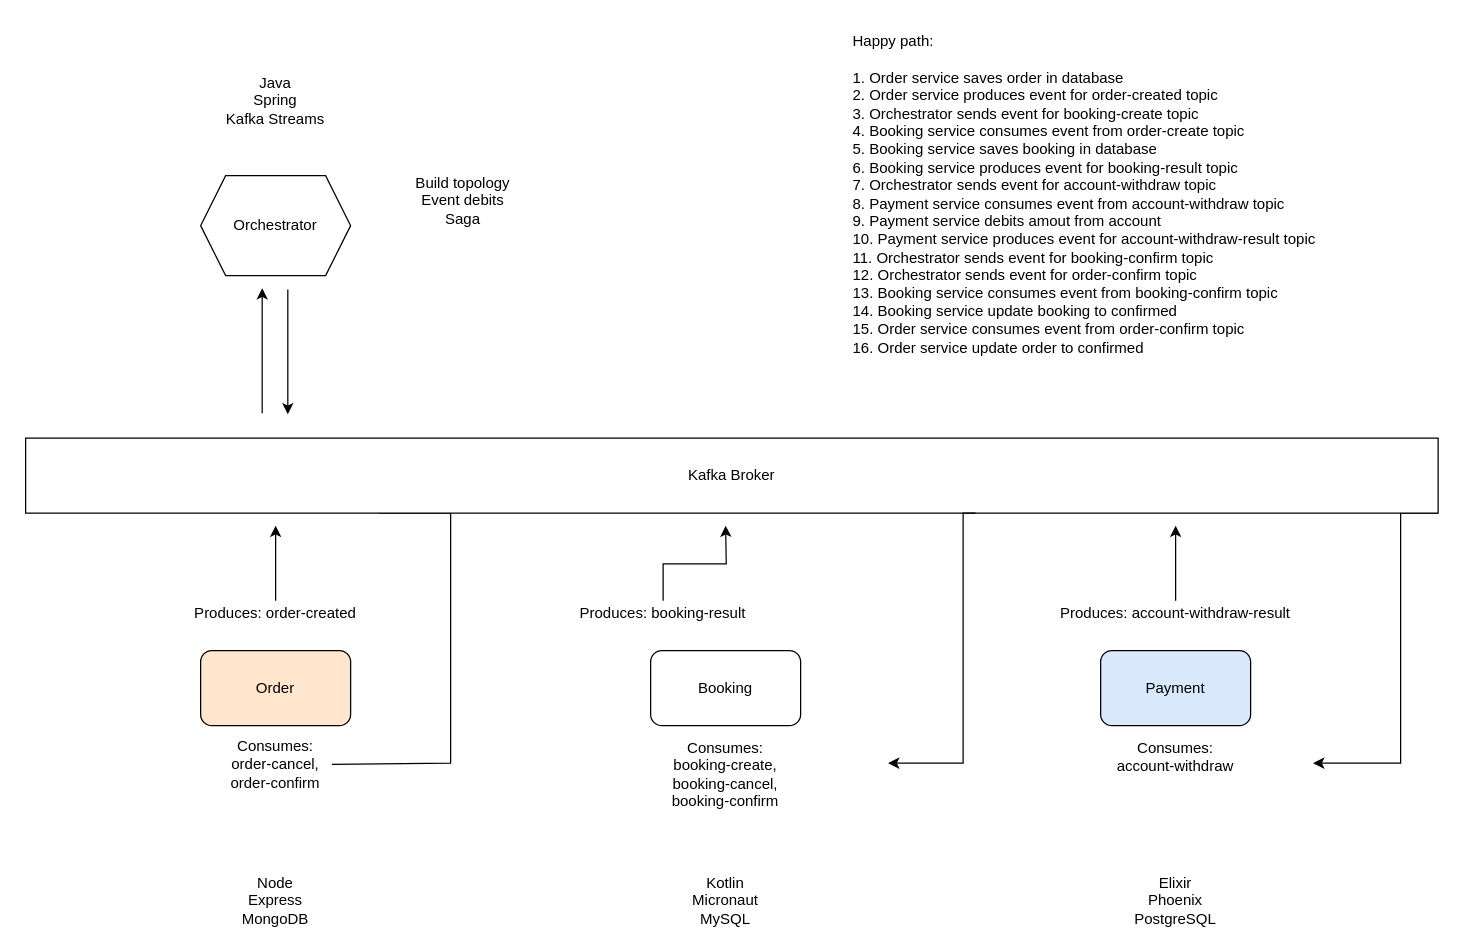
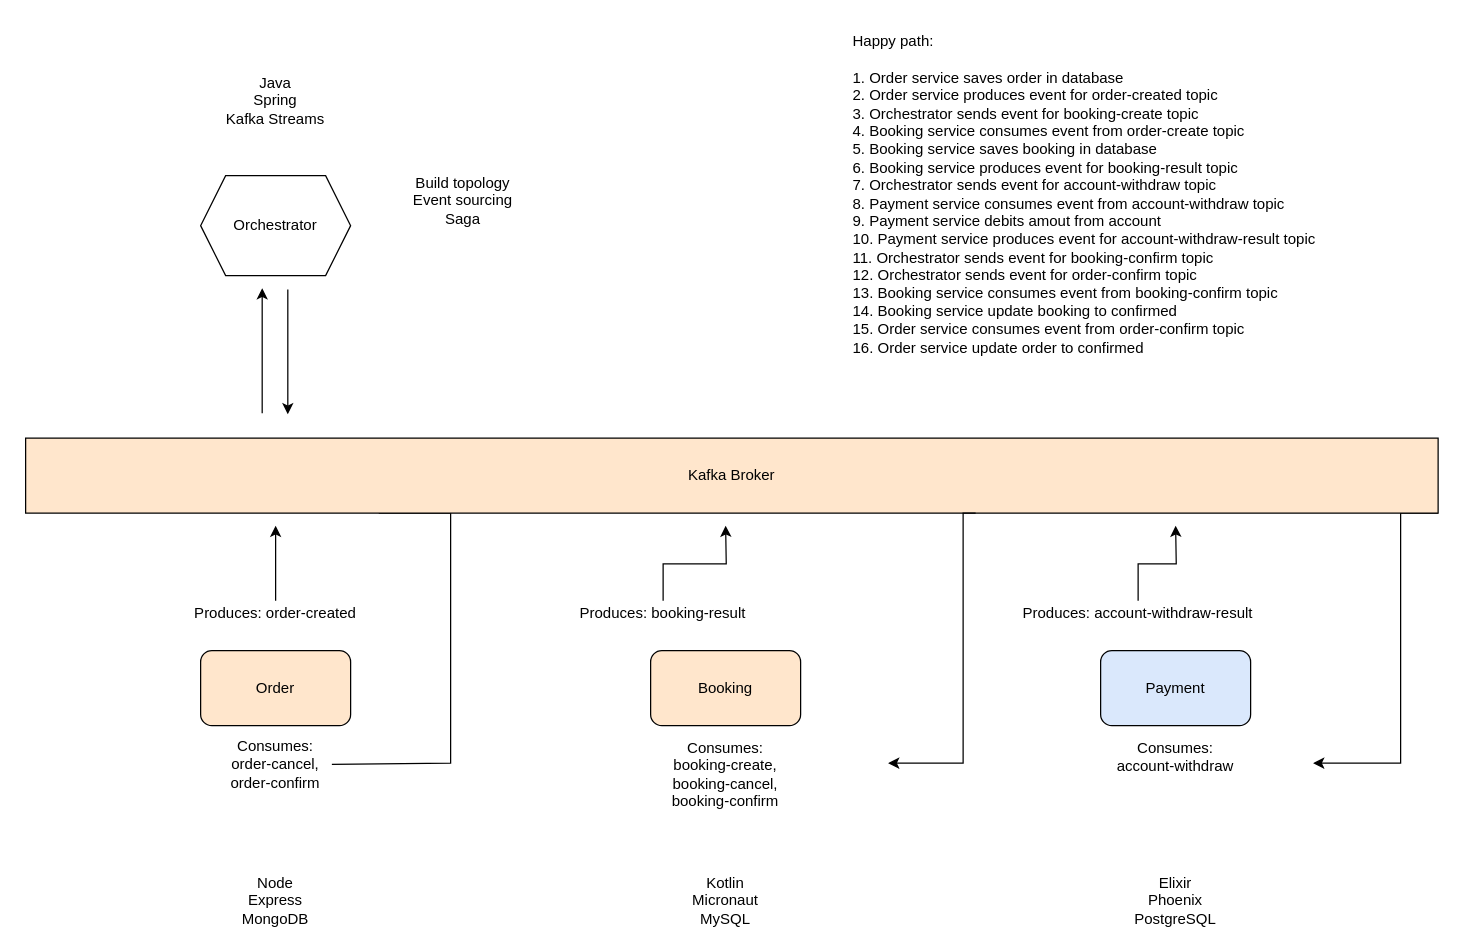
node "Build topology Event debits Saga": label "Build topology Event debits Saga" -> "Build topology Event sourcing Saga"
node "Kafka Broker": fillcolor #ffffff -> #ffe6cc
node "Produces: account-withdraw-result": moved (1176, 613) -> (1138, 613)
node "Booking": fillcolor #ffffff -> #ffe6cc
